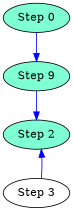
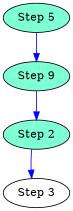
node "Step 0": label "Step 0" -> "Step 5"
edge "Step 3" -> "Step 2": reversed
